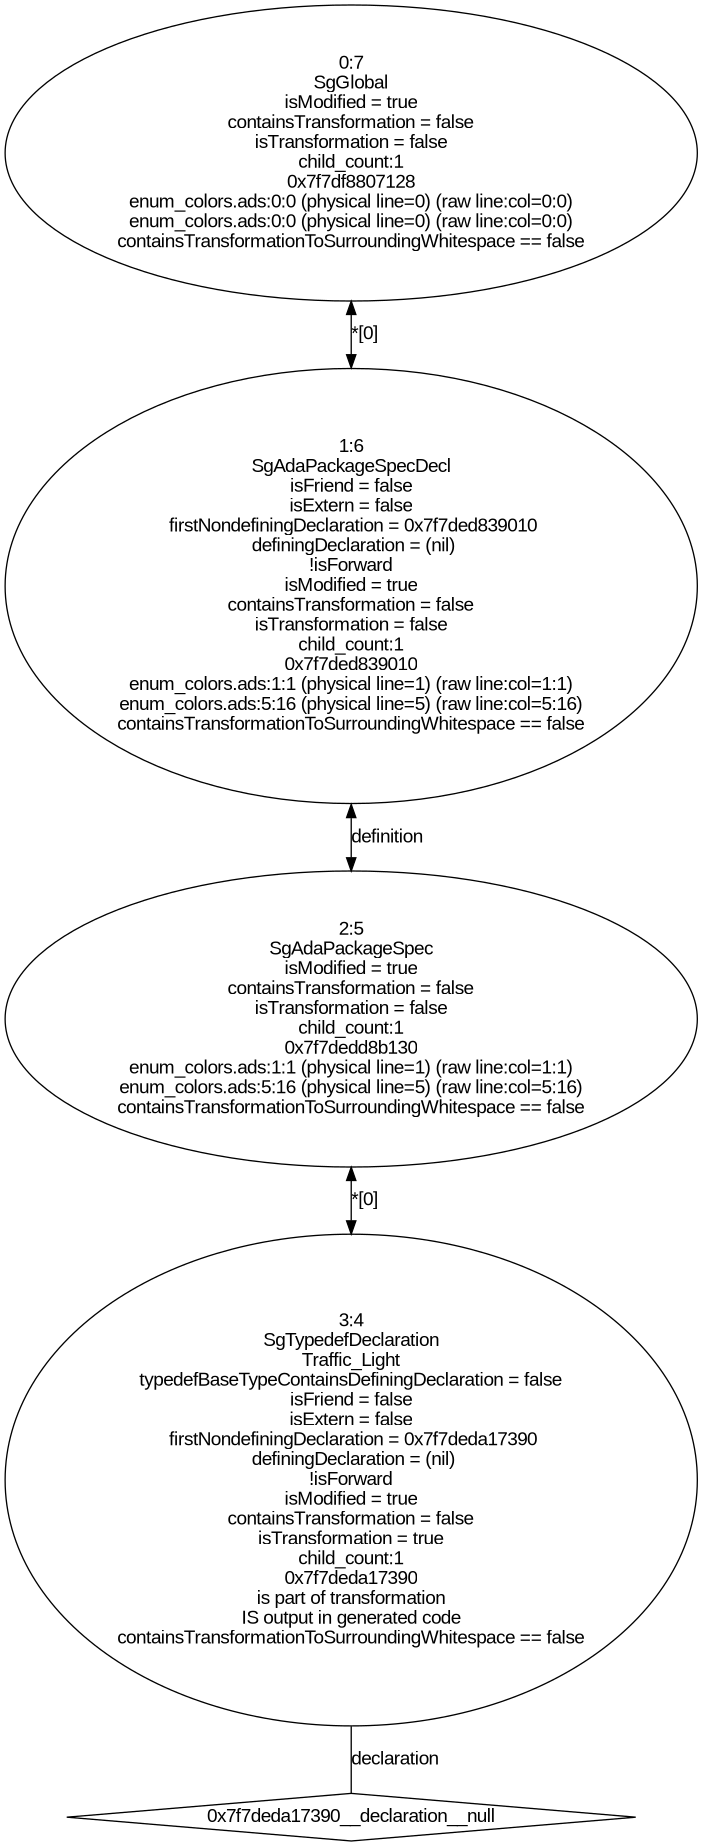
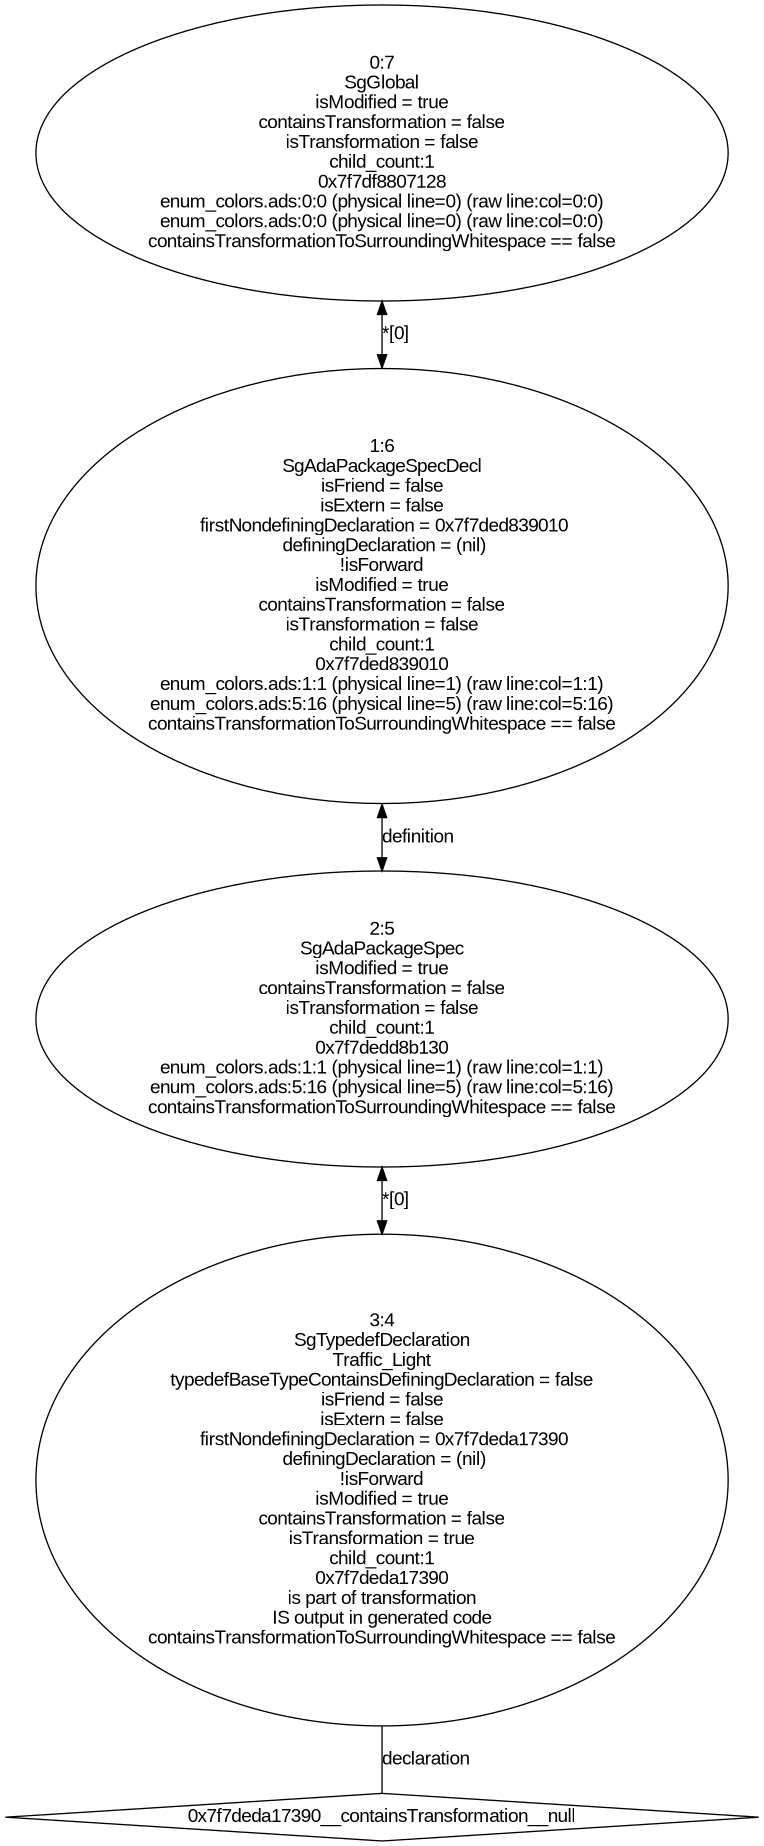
node "0x7f7deda17390__declaration__null": label "0x7f7deda17390__declaration__null" -> "0x7f7deda17390__containsTransformation__null"
